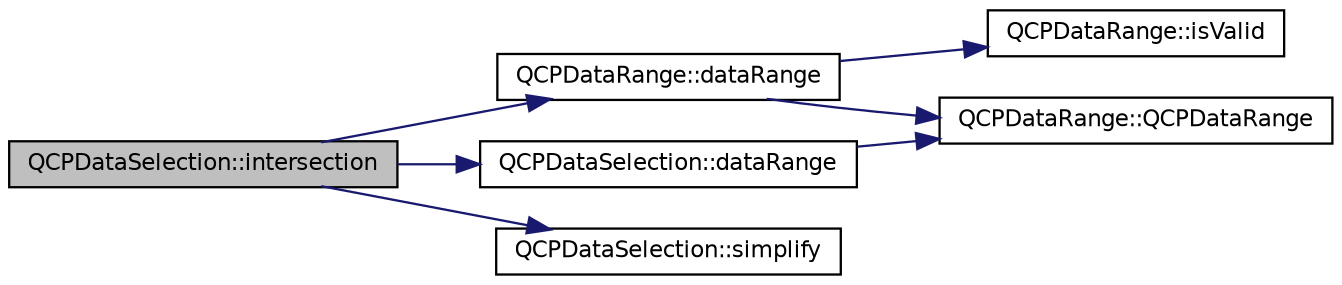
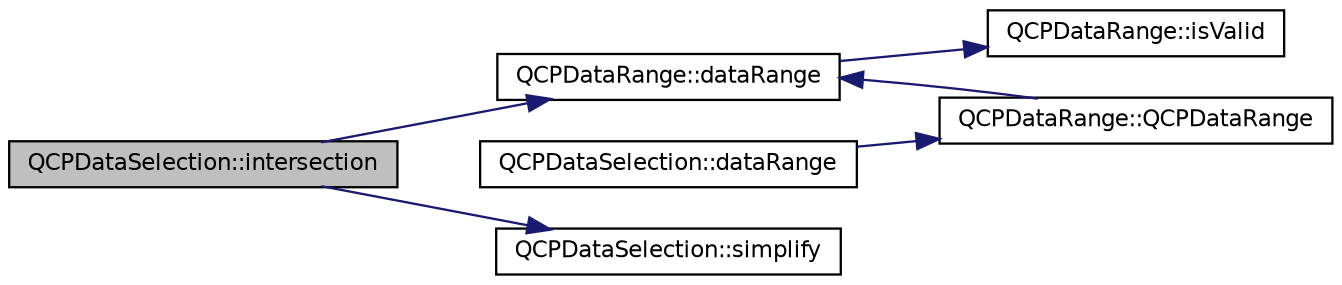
edge "QCPDataRange::dataRange" -> "QCPDataRange::QCPDataRange": reversed
edge "QCPDataSelection::intersection" -> "QCPDataSelection::dataRange": removed
